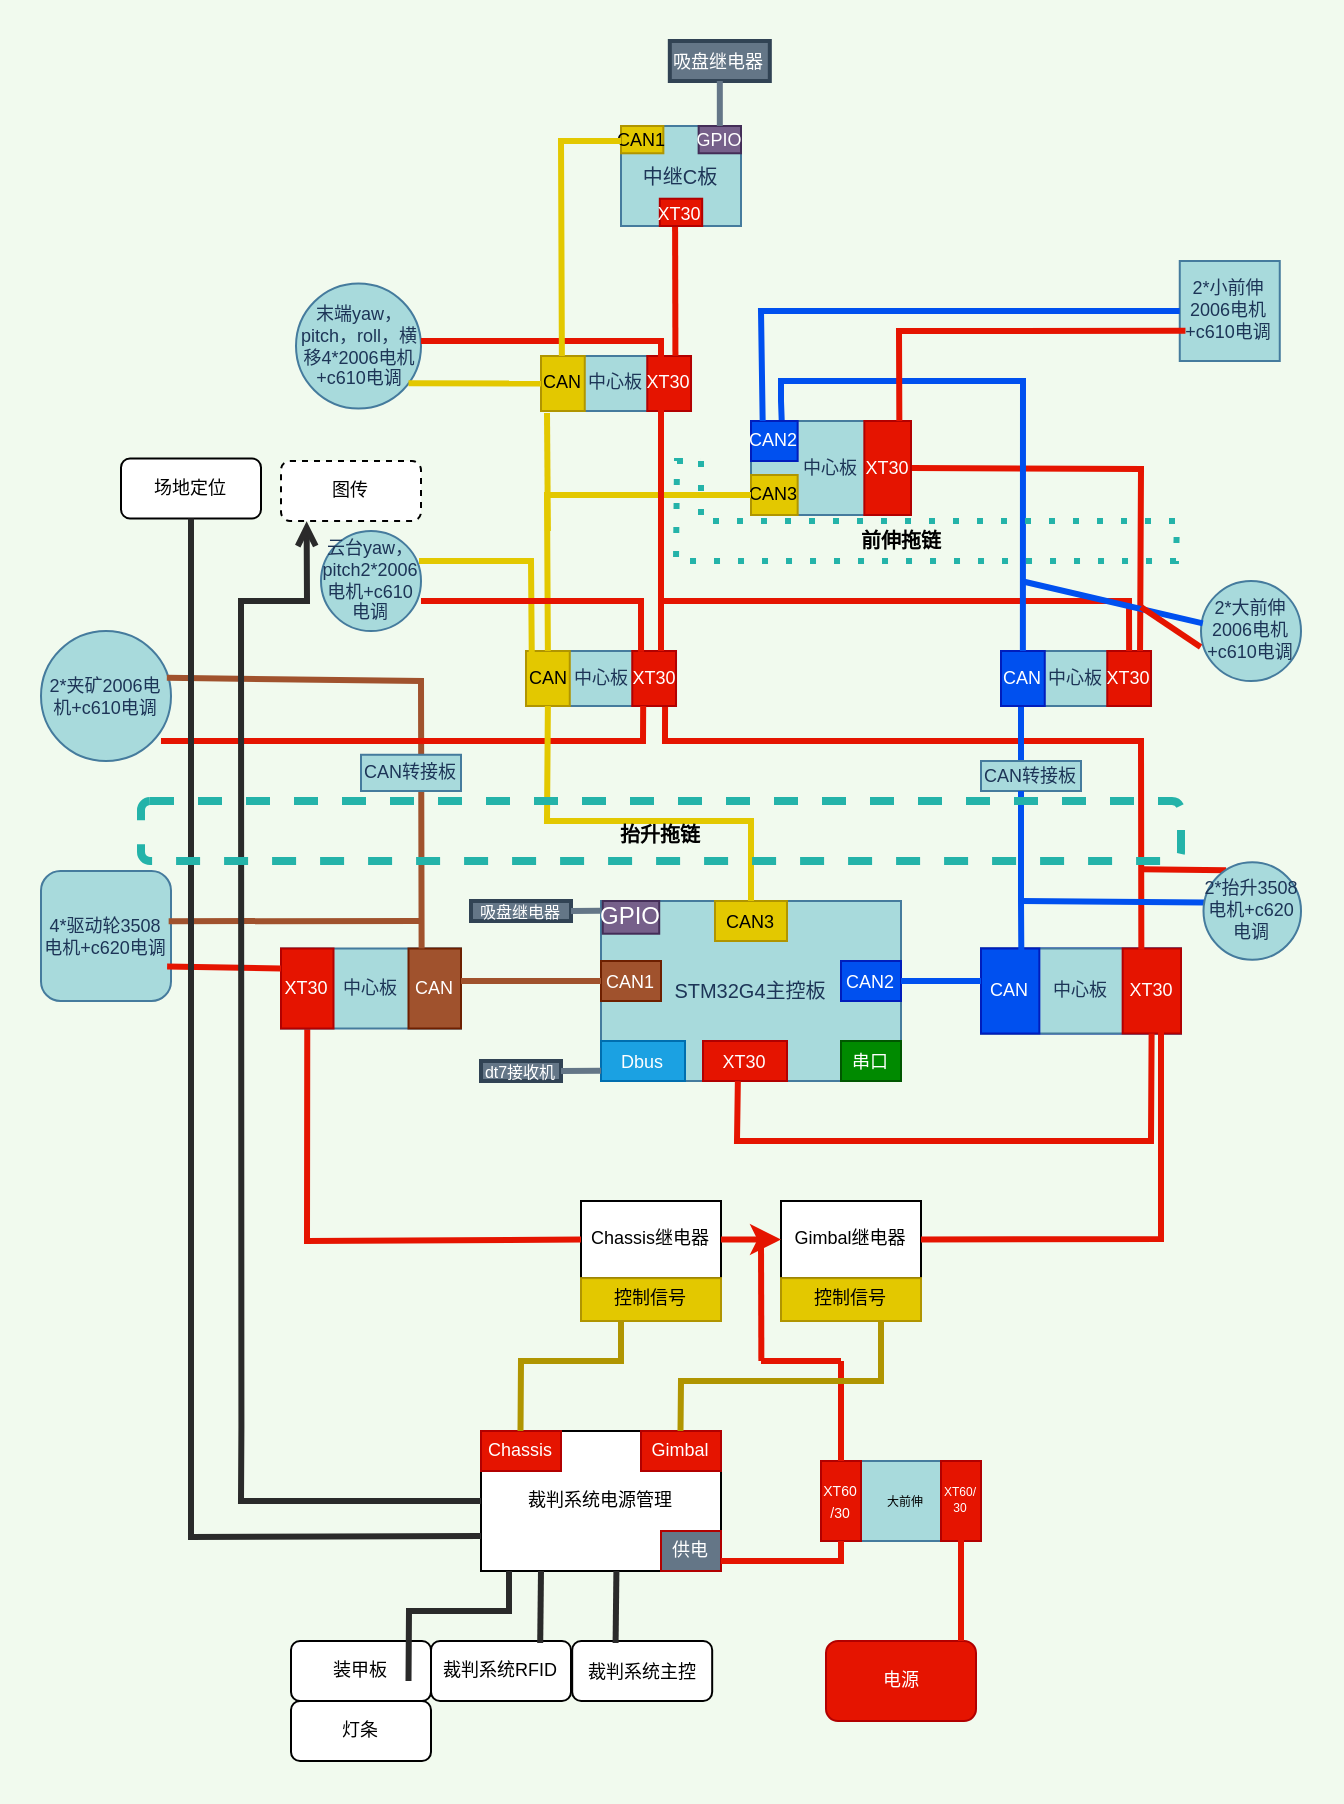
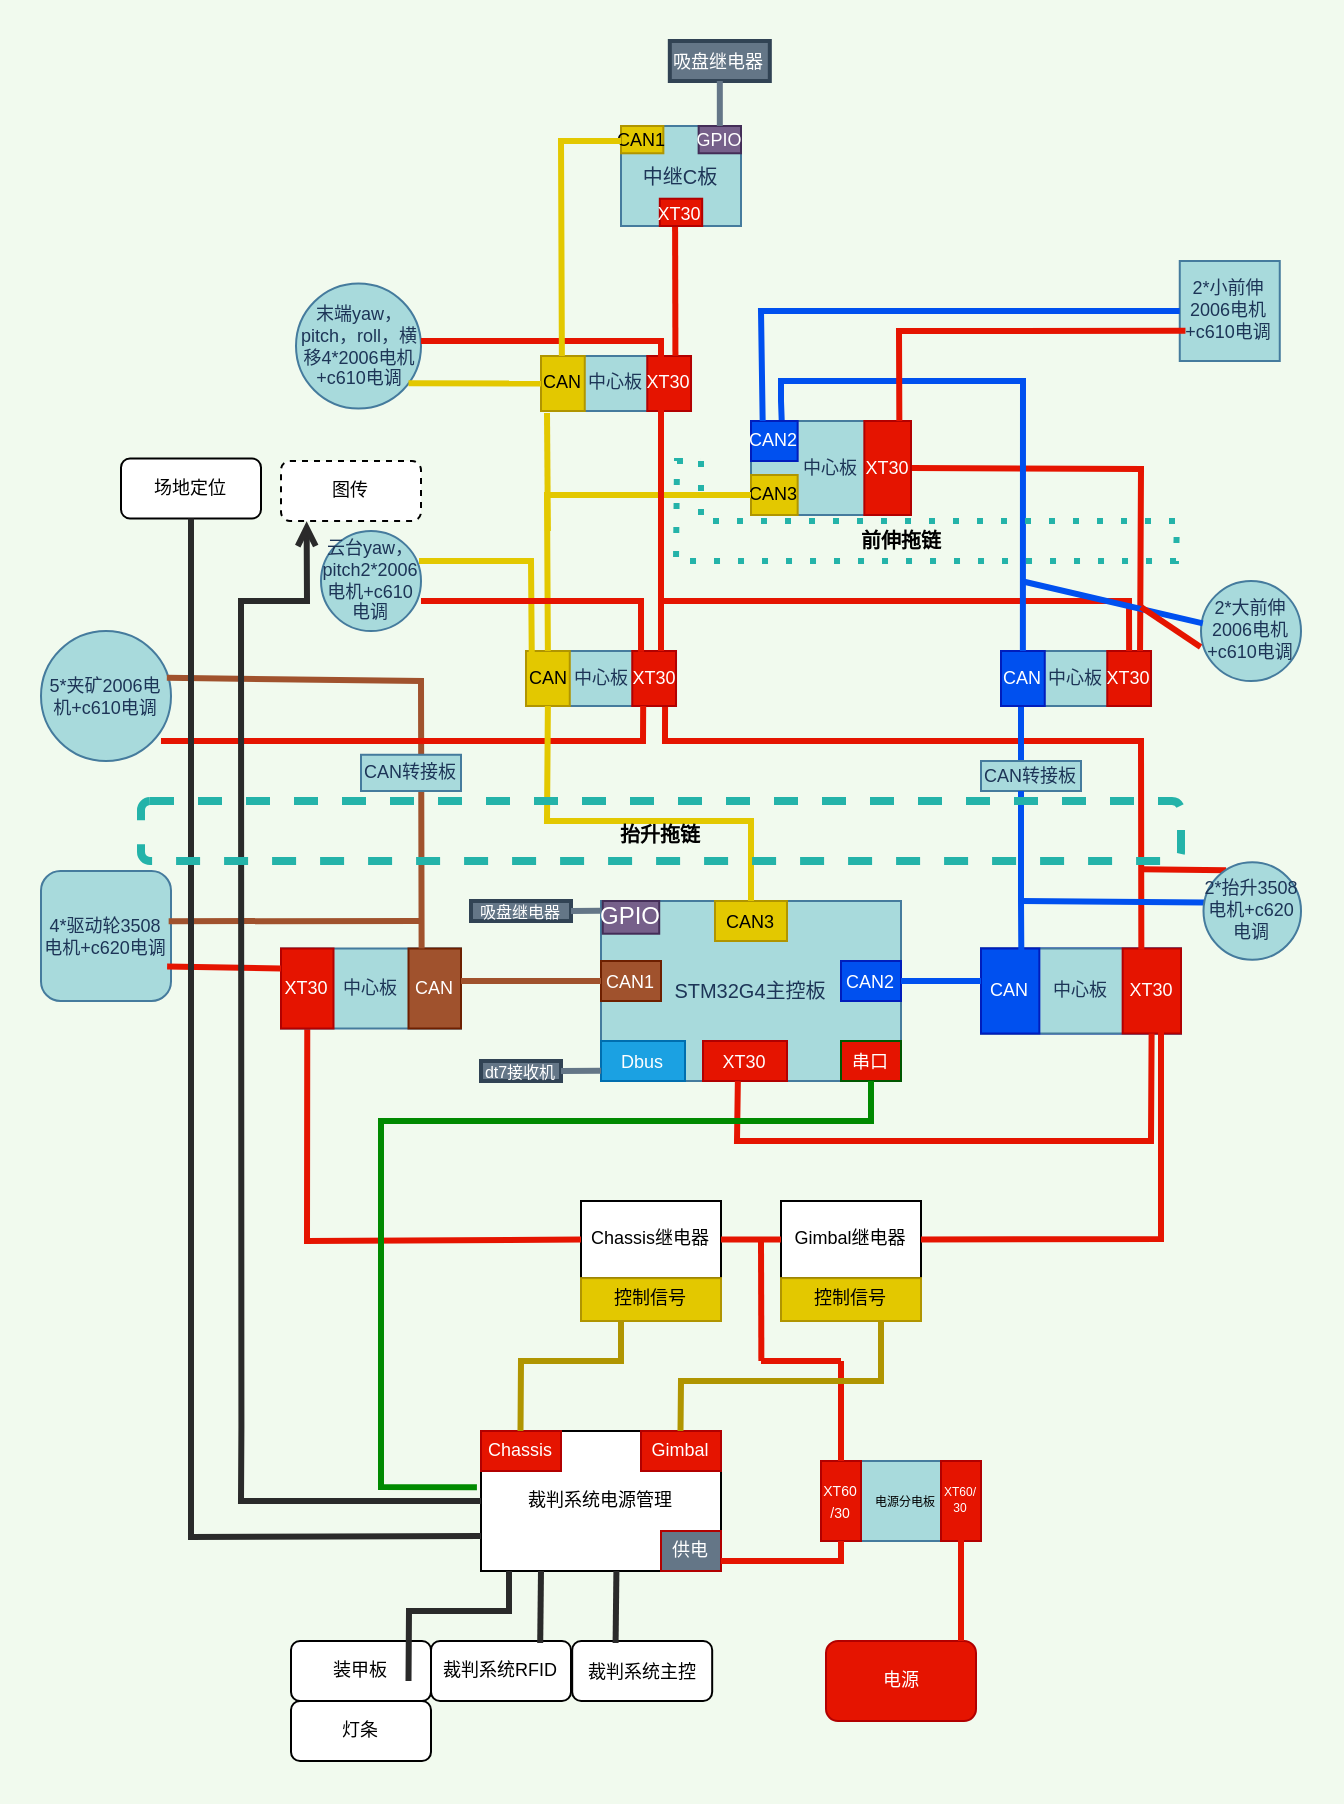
node "2*夹矿2006电机+c610电调": label "2*夹矿2006电机+c610电调" -> "5*夹矿2006电机+c610电调"
node "串口": fillcolor #008a00 -> #e51400
edge "串口" -- "裁判系统电源管理": added
edge "Chassis继电器" -> "Gimbal继电器": arrowhead classic -> none
node "大前伸": label "大前伸" -> "电源分电板"
